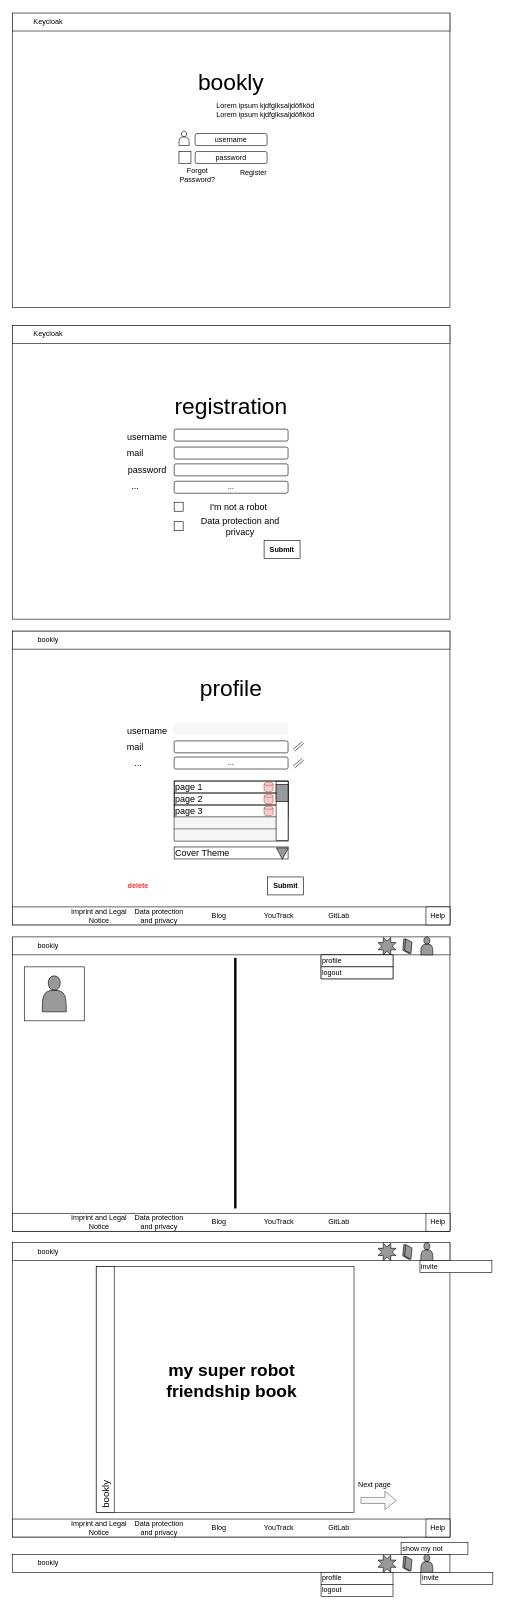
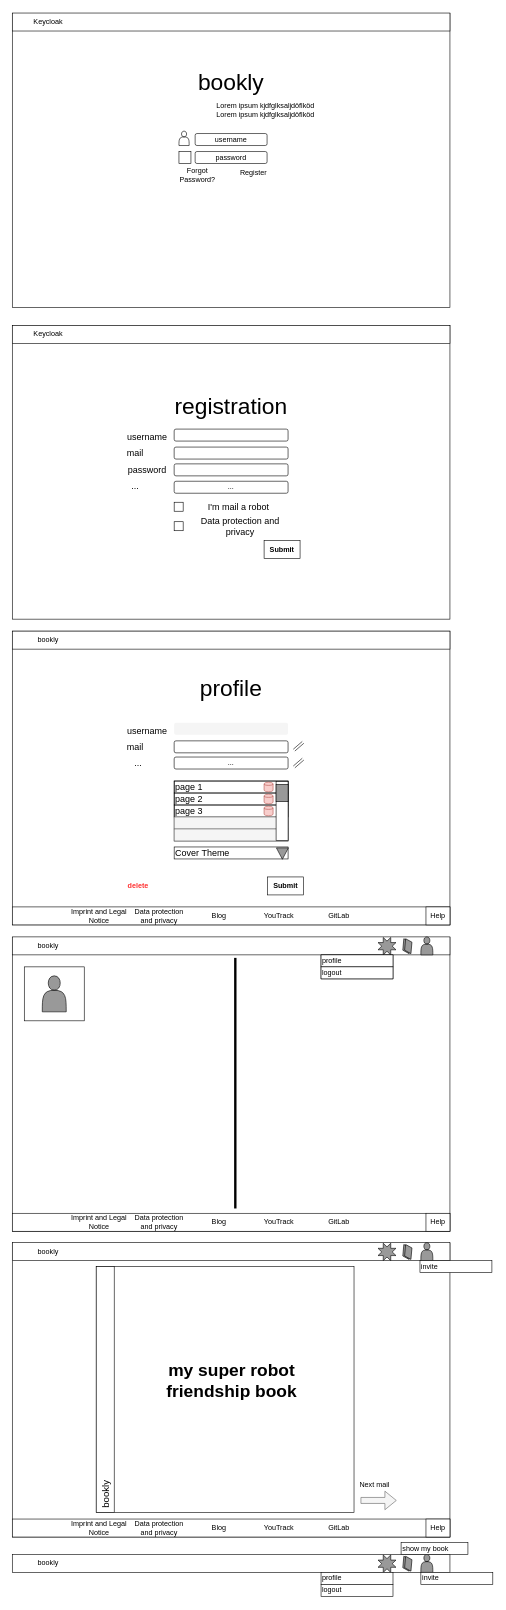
node "I'm not a robot": label "I'm not a robot" -> "I'm mail a robot"
node "Next page": label "Next page" -> "Next mail"
node "show my not": label "show my not" -> "show my book"
